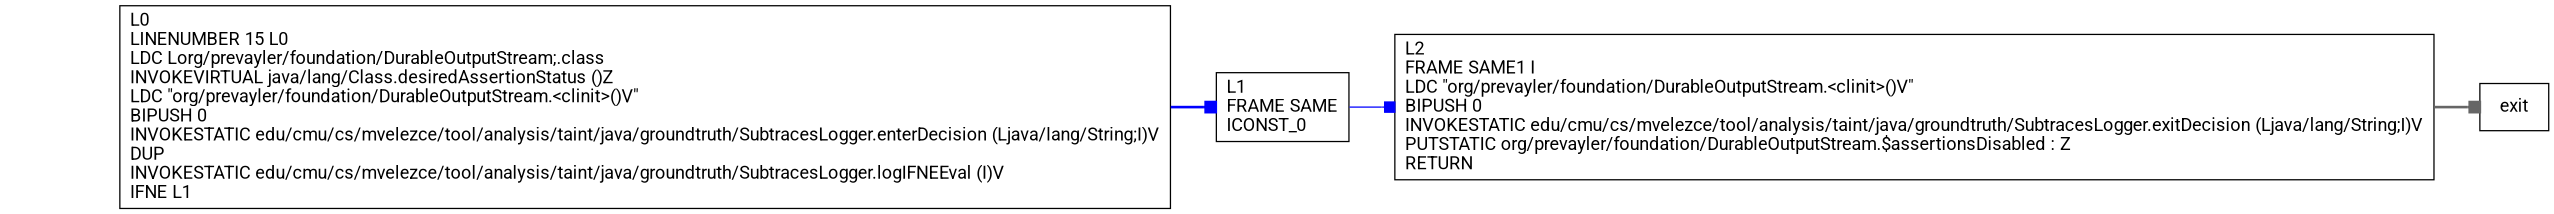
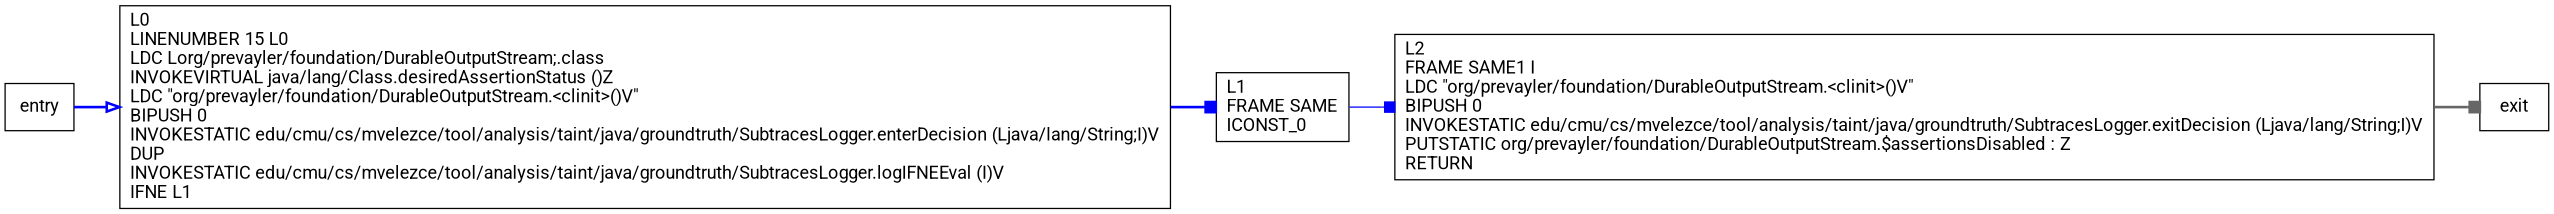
node "entry": added
